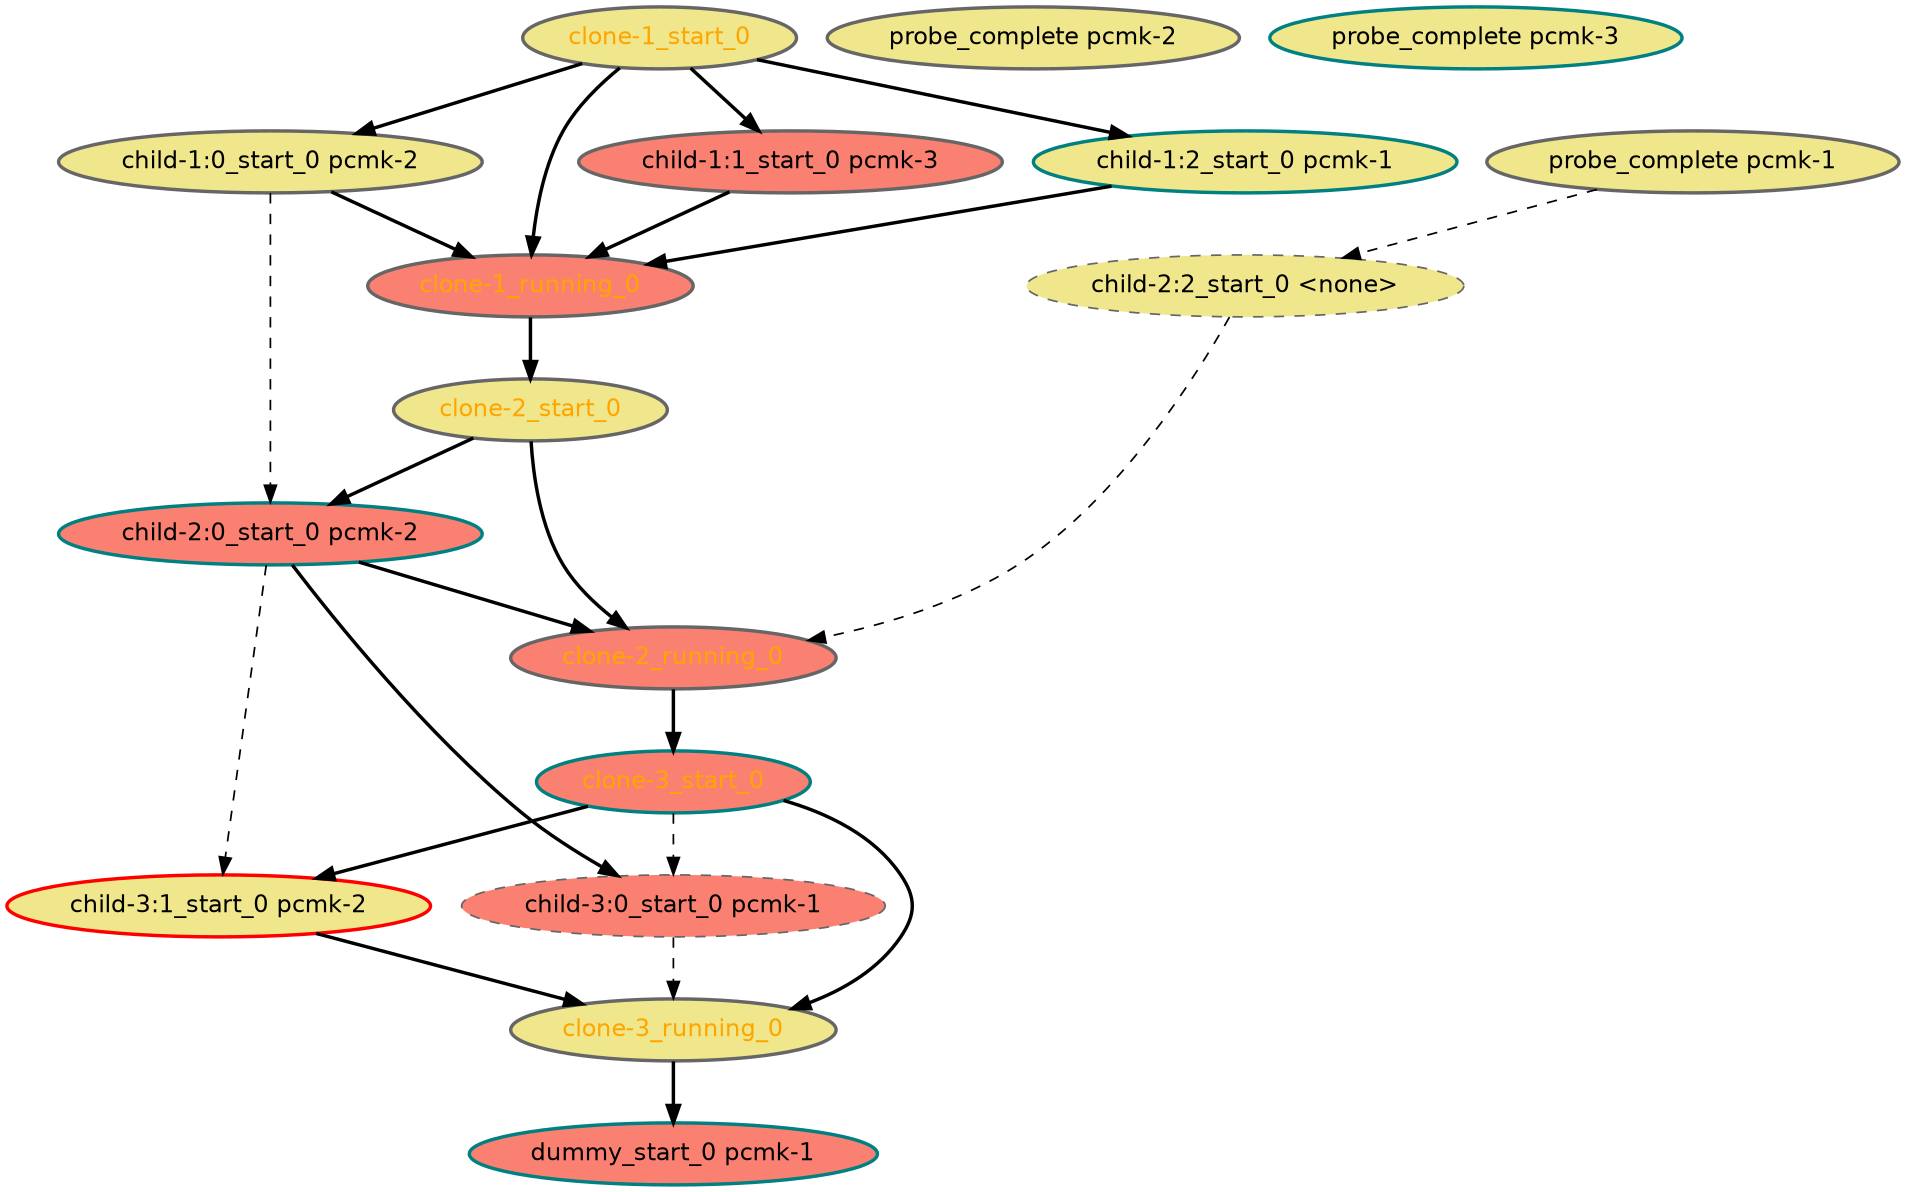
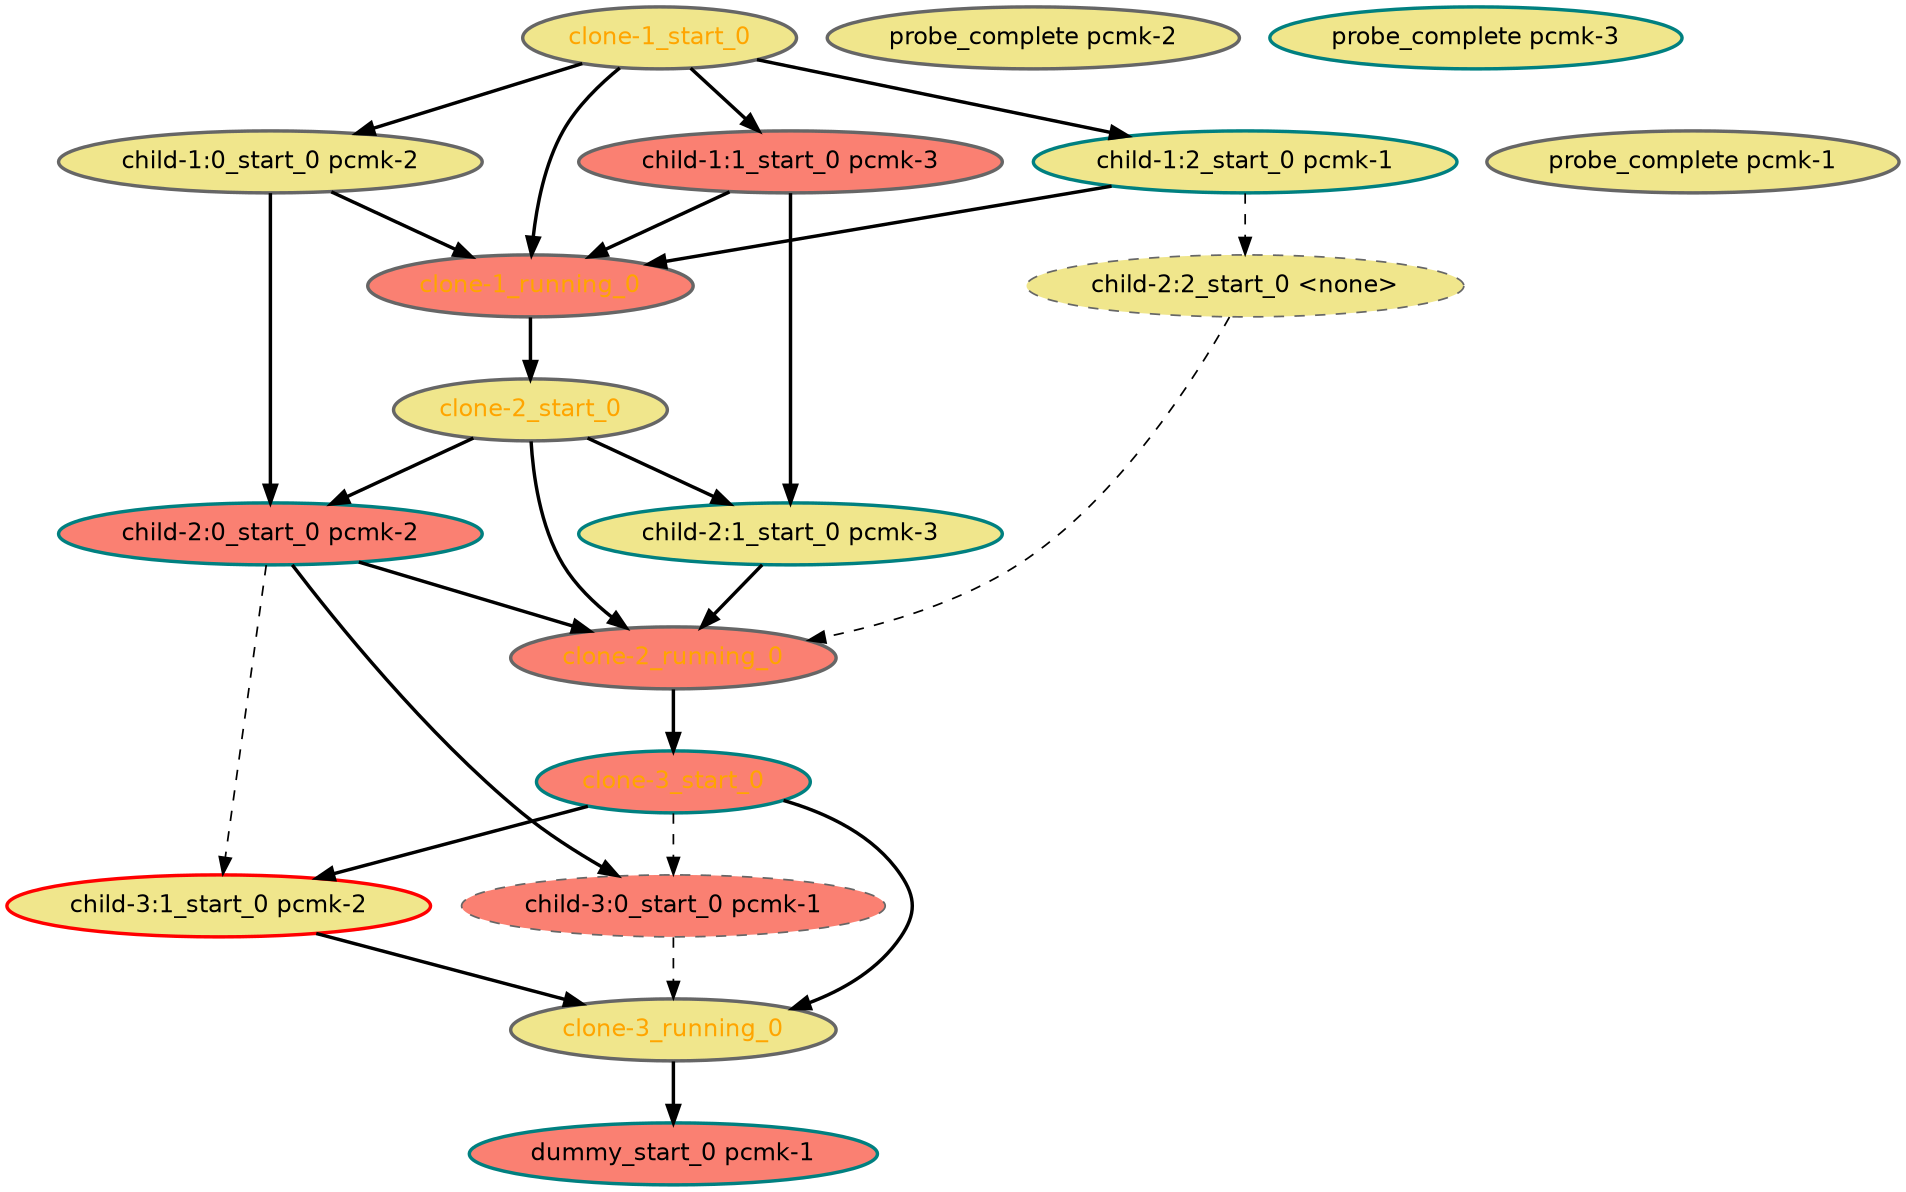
edge "probe_complete pcmk-1" -> "child-2:2_start_0 <none>": now "child-1:2_start_0 pcmk-1" -> "child-2:2_start_0 <none>"
edge "child-1:0_start_0 pcmk-2" -> "child-2:0_start_0 pcmk-2": style dashed -> bold
node "child-2:1_start_0 pcmk-3": added
